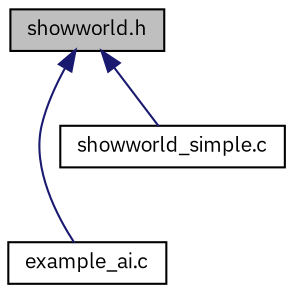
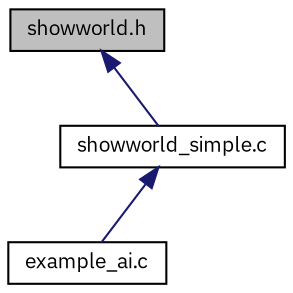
edge "example_ai.c" -> "showworld.h": now "example_ai.c" -> "showworld_simple.c"
